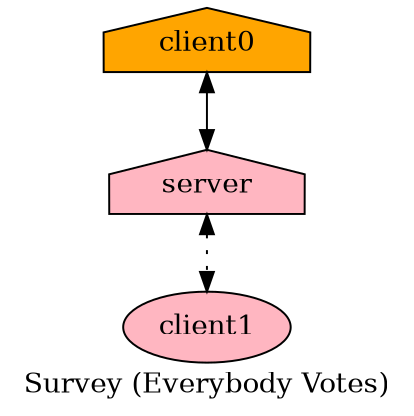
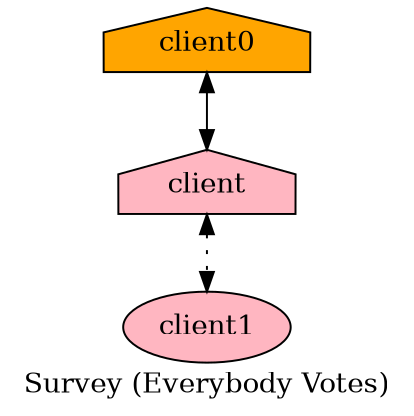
node "server": label "server" -> "client"
